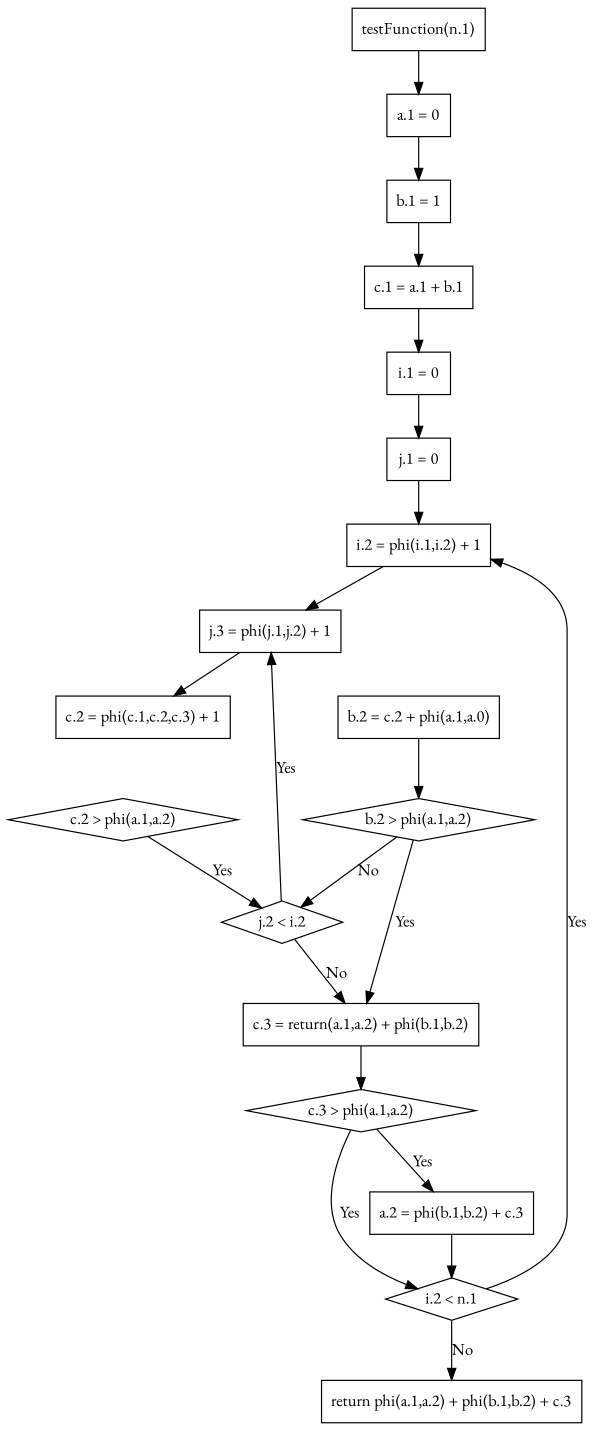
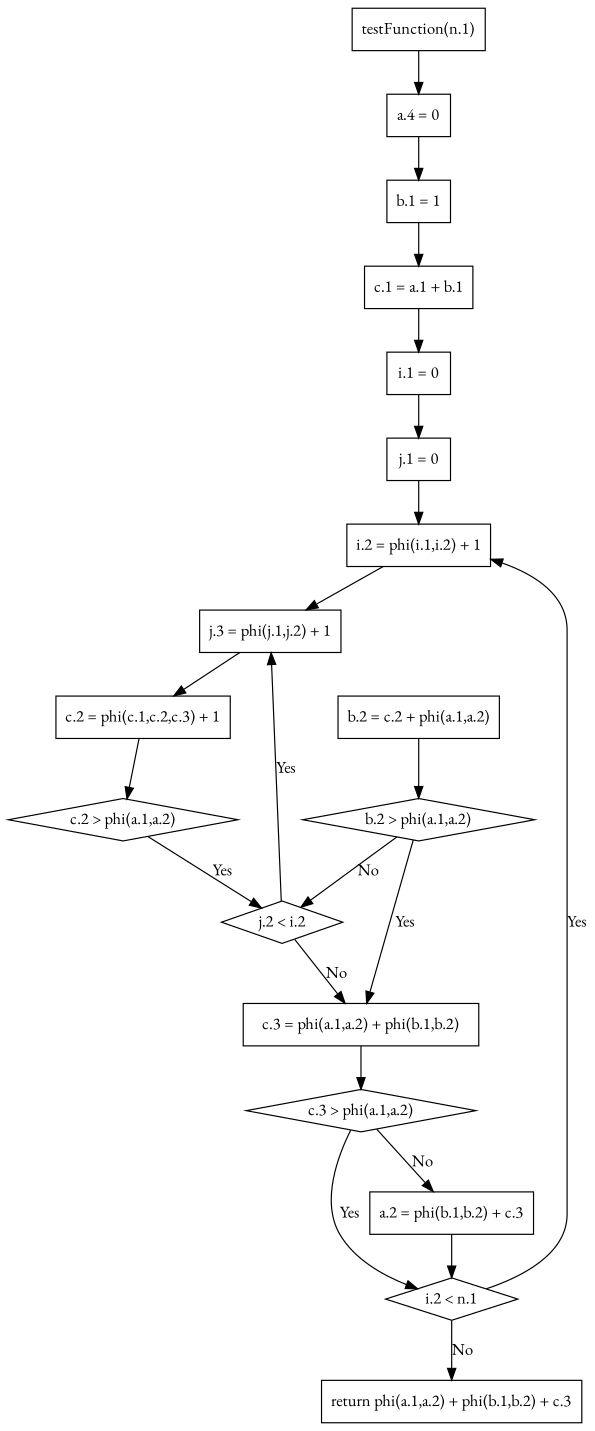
node "a.1 = 0": label "a.1 = 0" -> "a.4 = 0"
node "b.2 = c.2 + phi(a.1,a.0)": label "b.2 = c.2 + phi(a.1,a.0)" -> "b.2 = c.2 + phi(a.1,a.2)"
edge "c.2 = phi(c.1,c.2,c.3) + 1" -> "c.2 > phi(a.1,a.2)": added
node "c.3 = return(a.1,a.2) + phi(b.1,b.2)": label "c.3 = return(a.1,a.2) + phi(b.1,b.2)" -> "c.3 = phi(a.1,a.2) + phi(b.1,b.2)"
edge "c.3 > phi(a.1,a.2)" -> "a.2 = phi(b.1,b.2) + c.3": label "Yes" -> "No"
